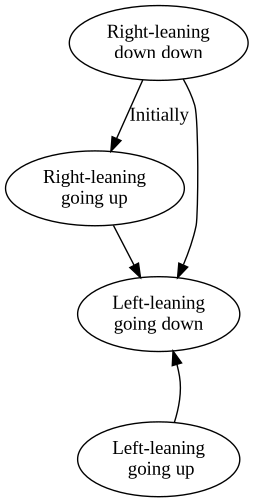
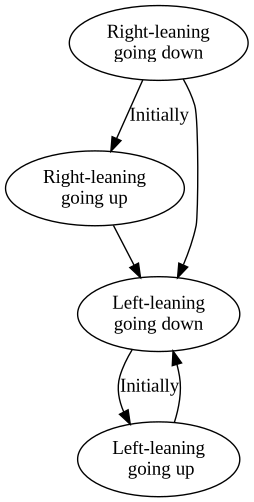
node "Right-leaning down down": label "Right-leaning down down" -> "Right-leaning going down"
edge "Left-leaning going down" -> "Left-leaning going up": added, label "Initially"
